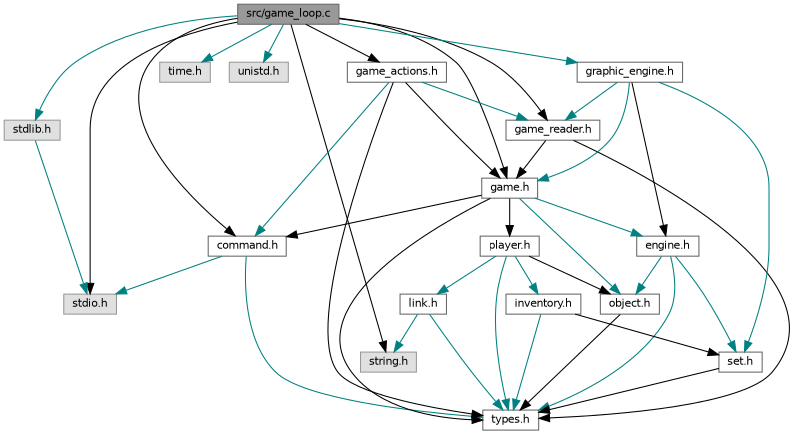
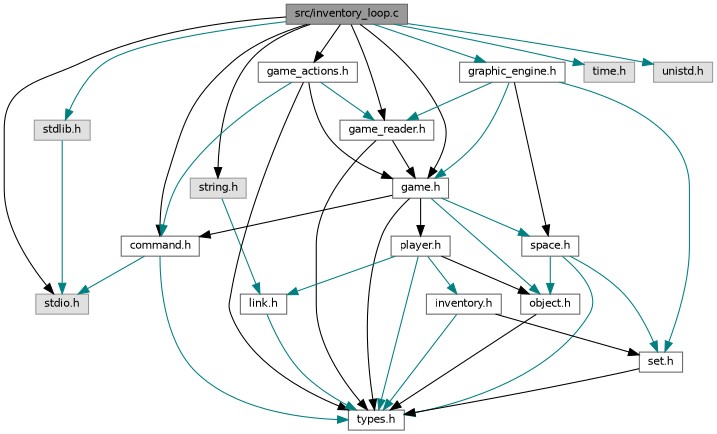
node "src/game_loop.c": label "src/game_loop.c" -> "src/inventory_loop.c"
node "engine.h": label "engine.h" -> "space.h"
edge "link.h" -> "string.h": reversed
